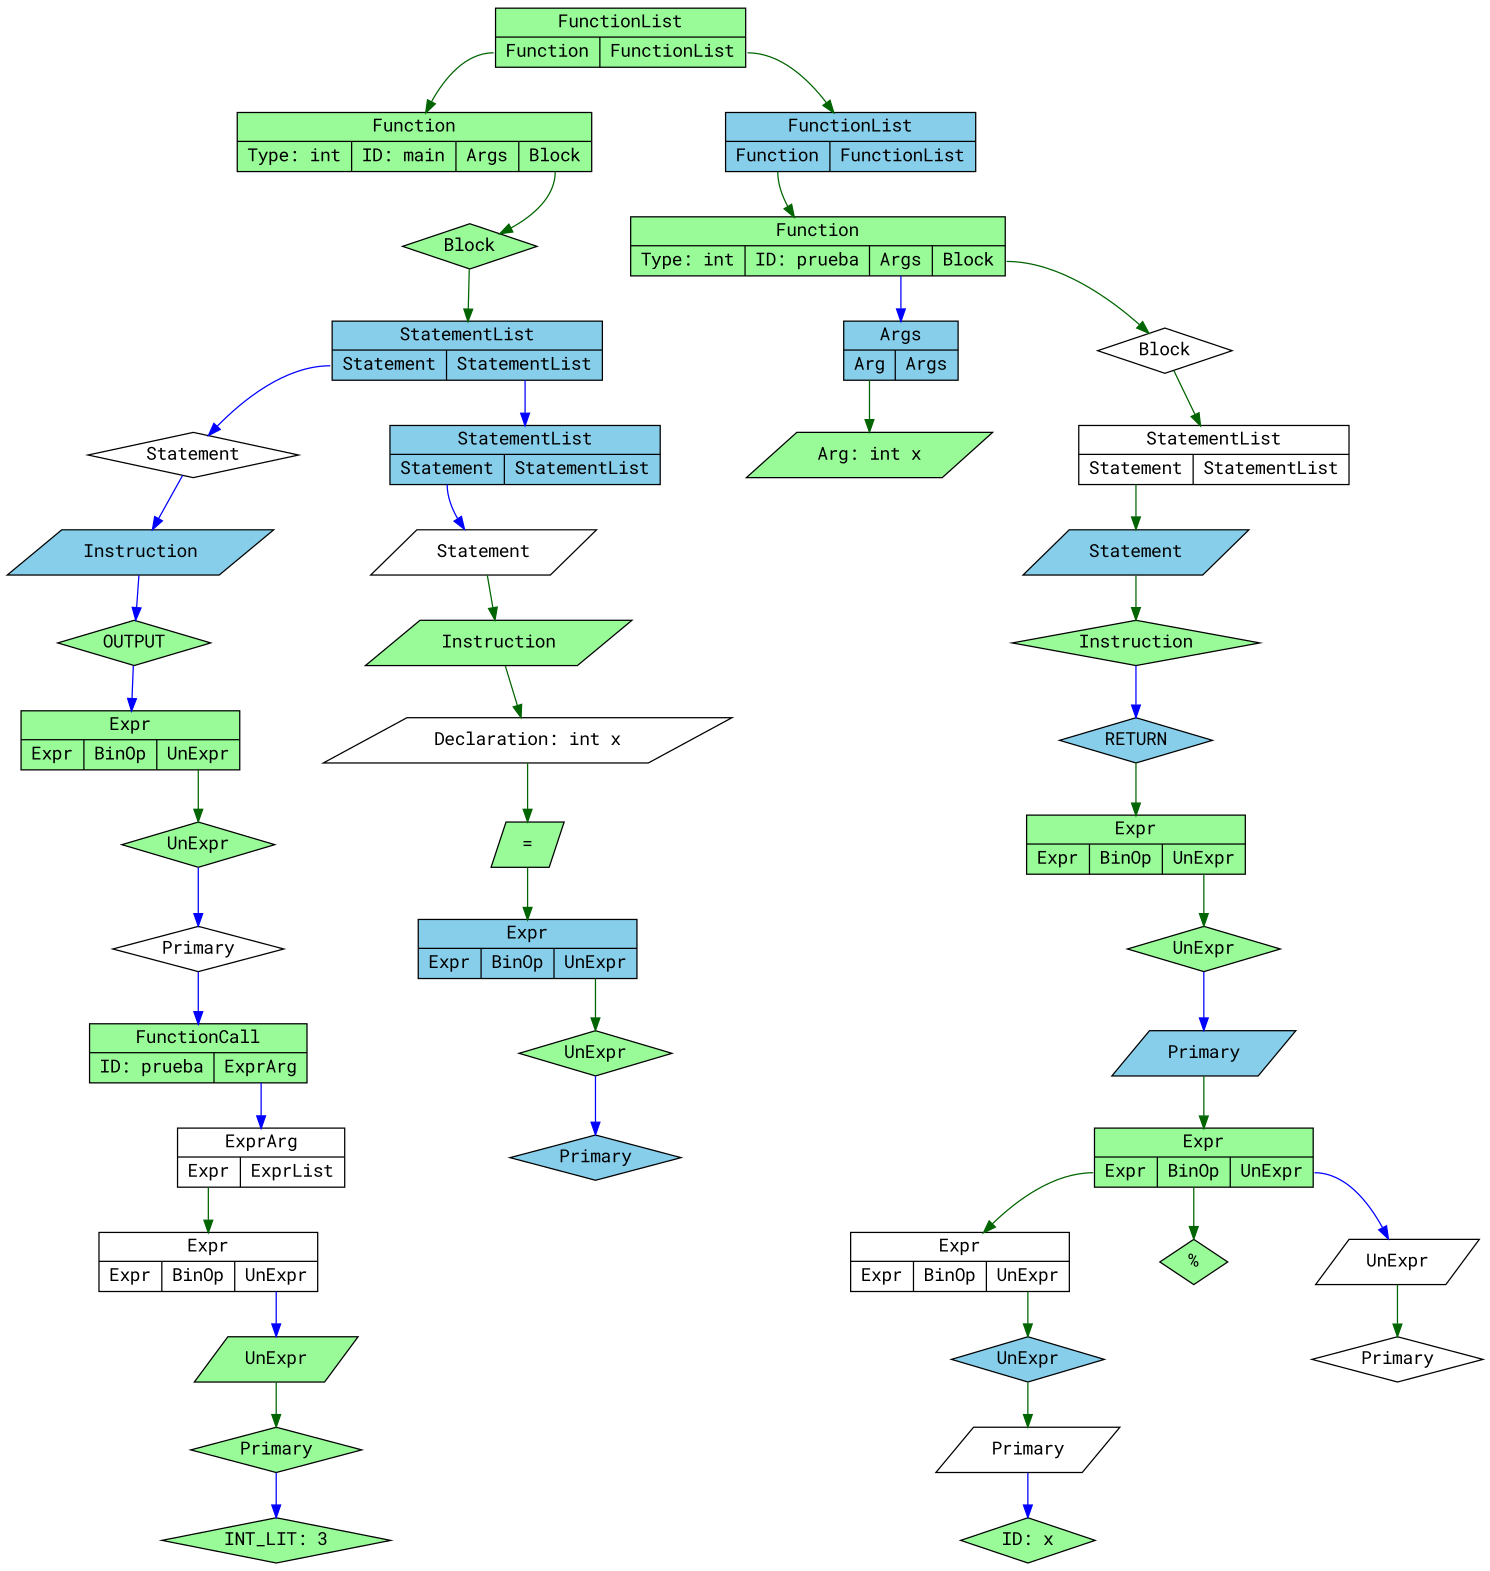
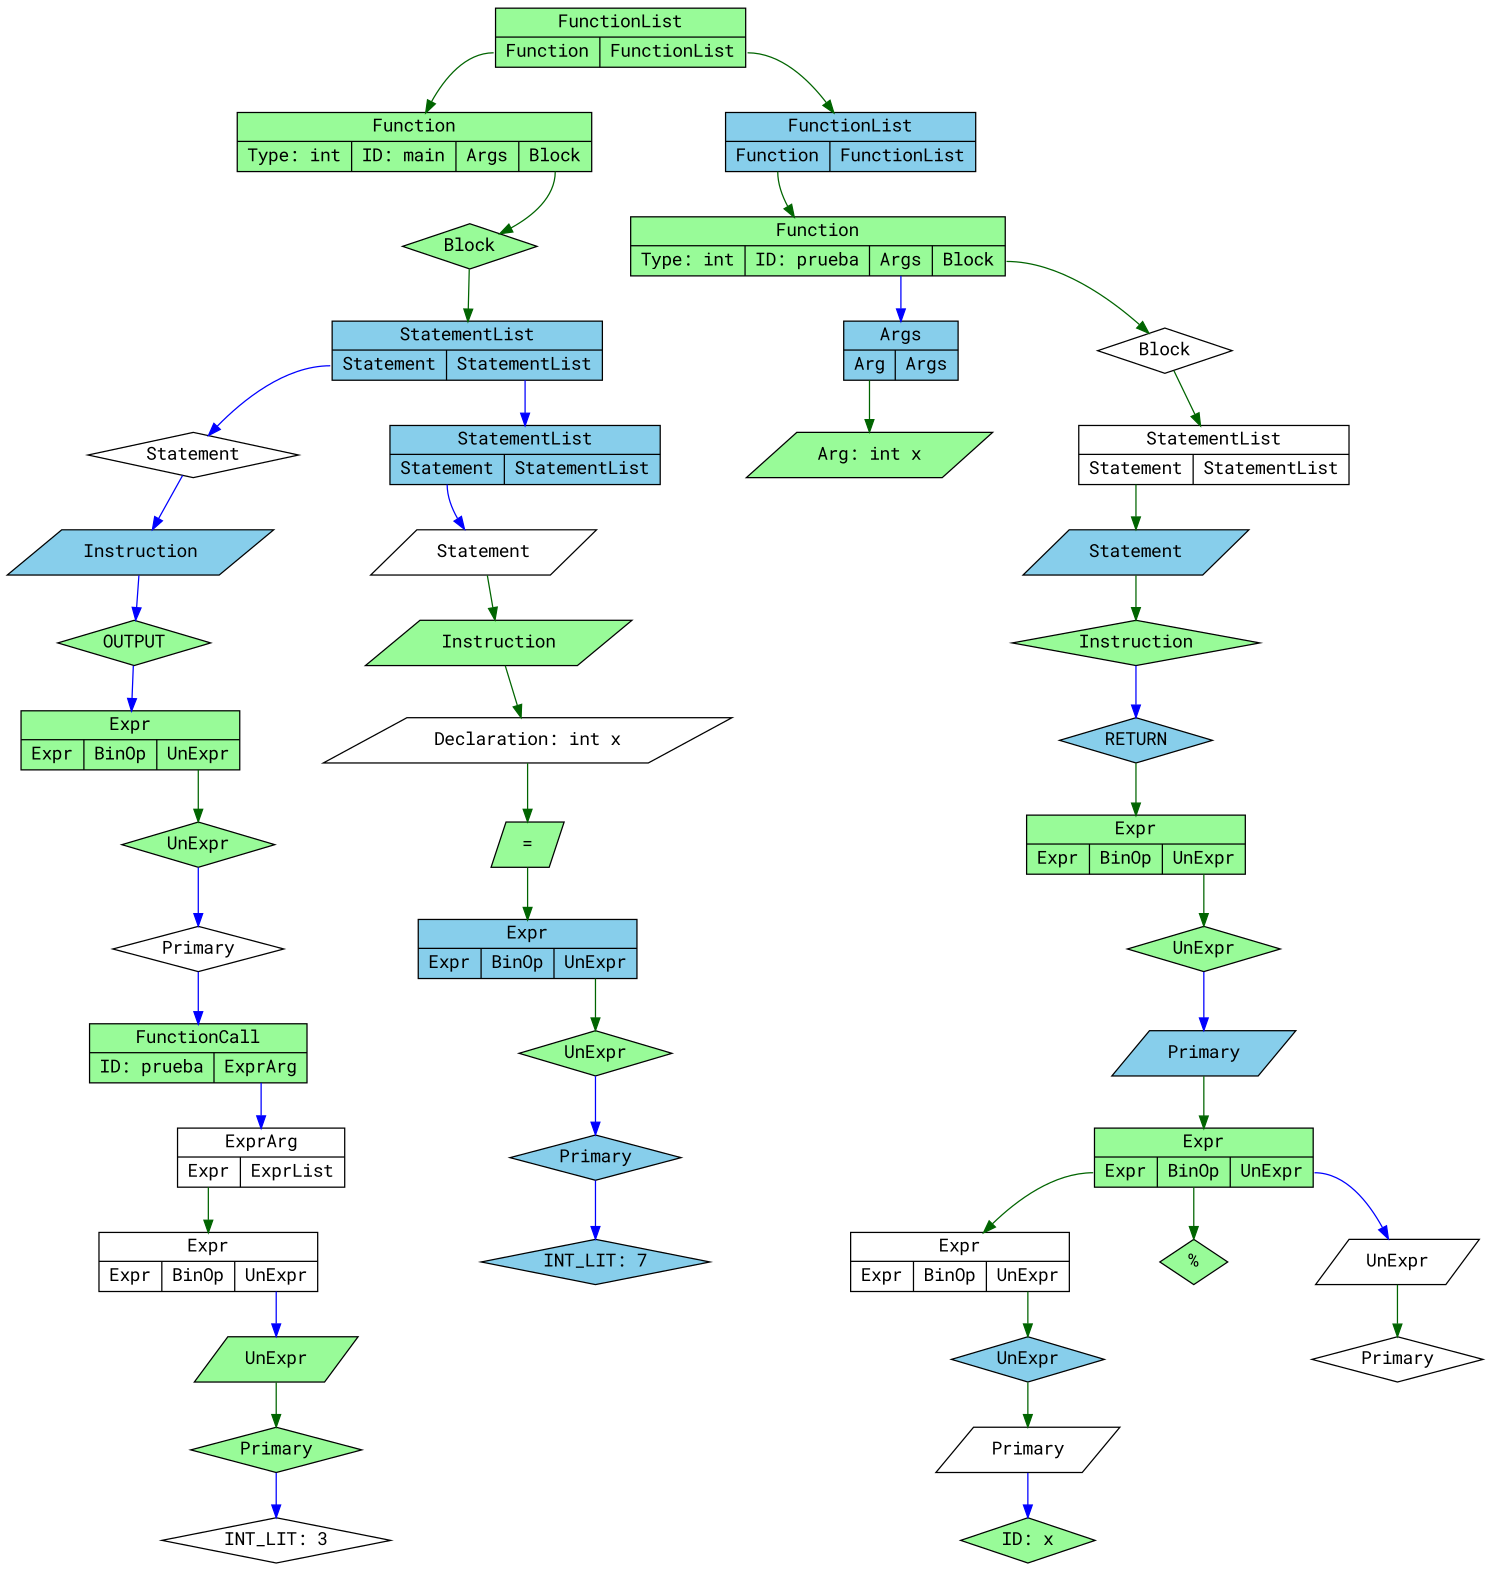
node "INT_LIT: 7": added
node "INT_LIT: 3": fillcolor palegreen -> white
